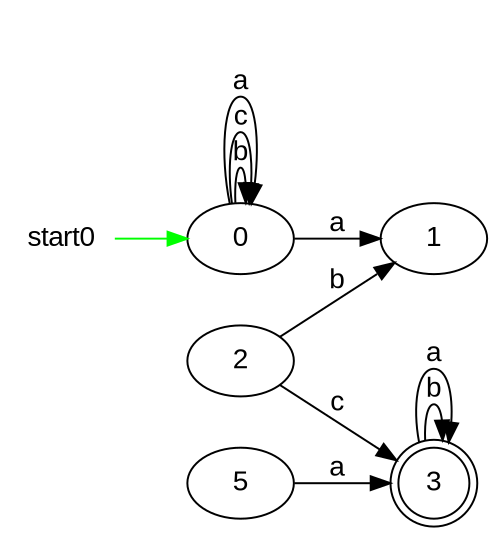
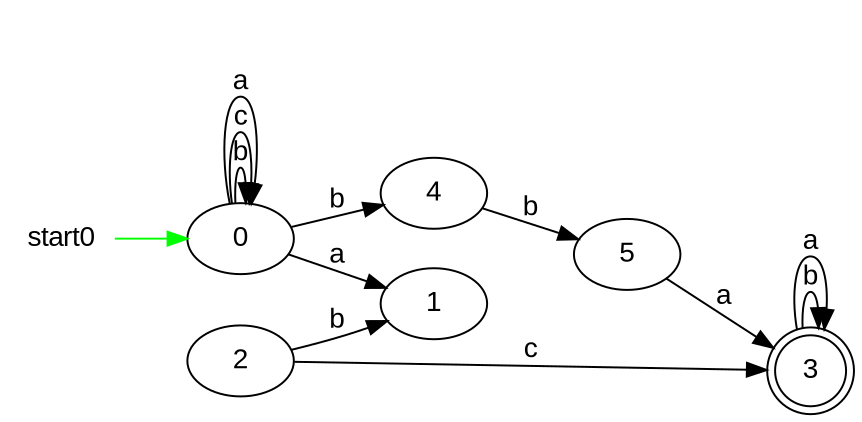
node "4": added
